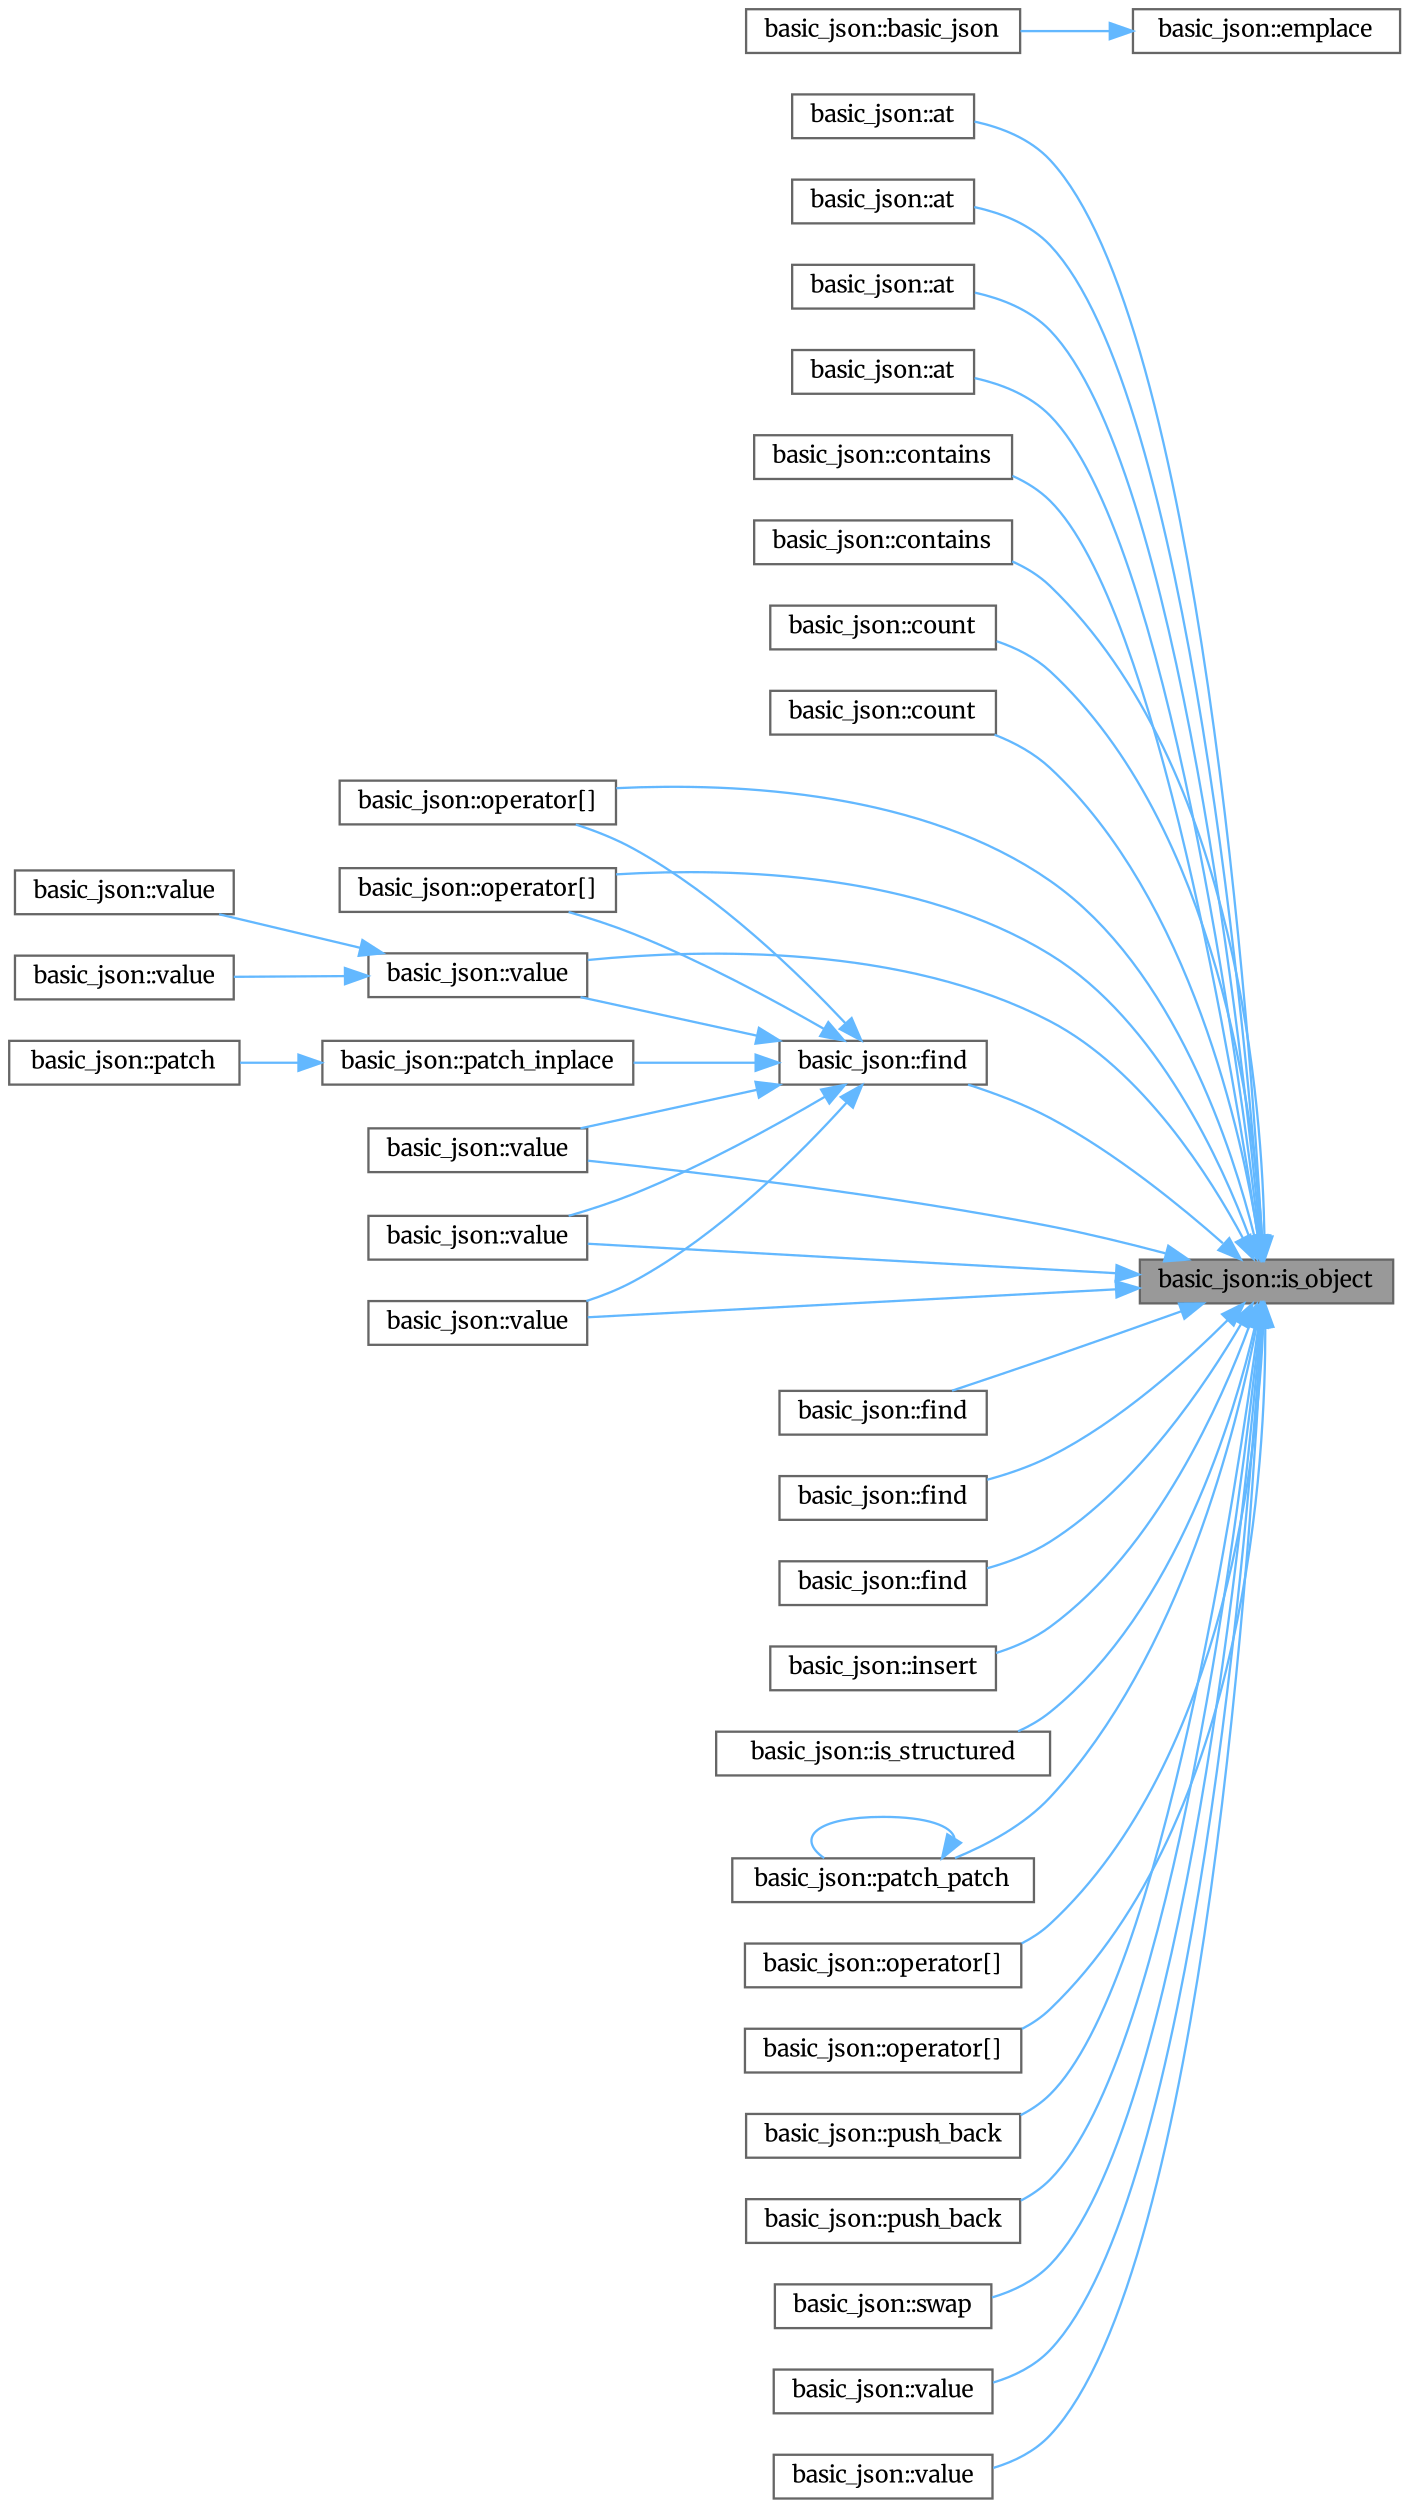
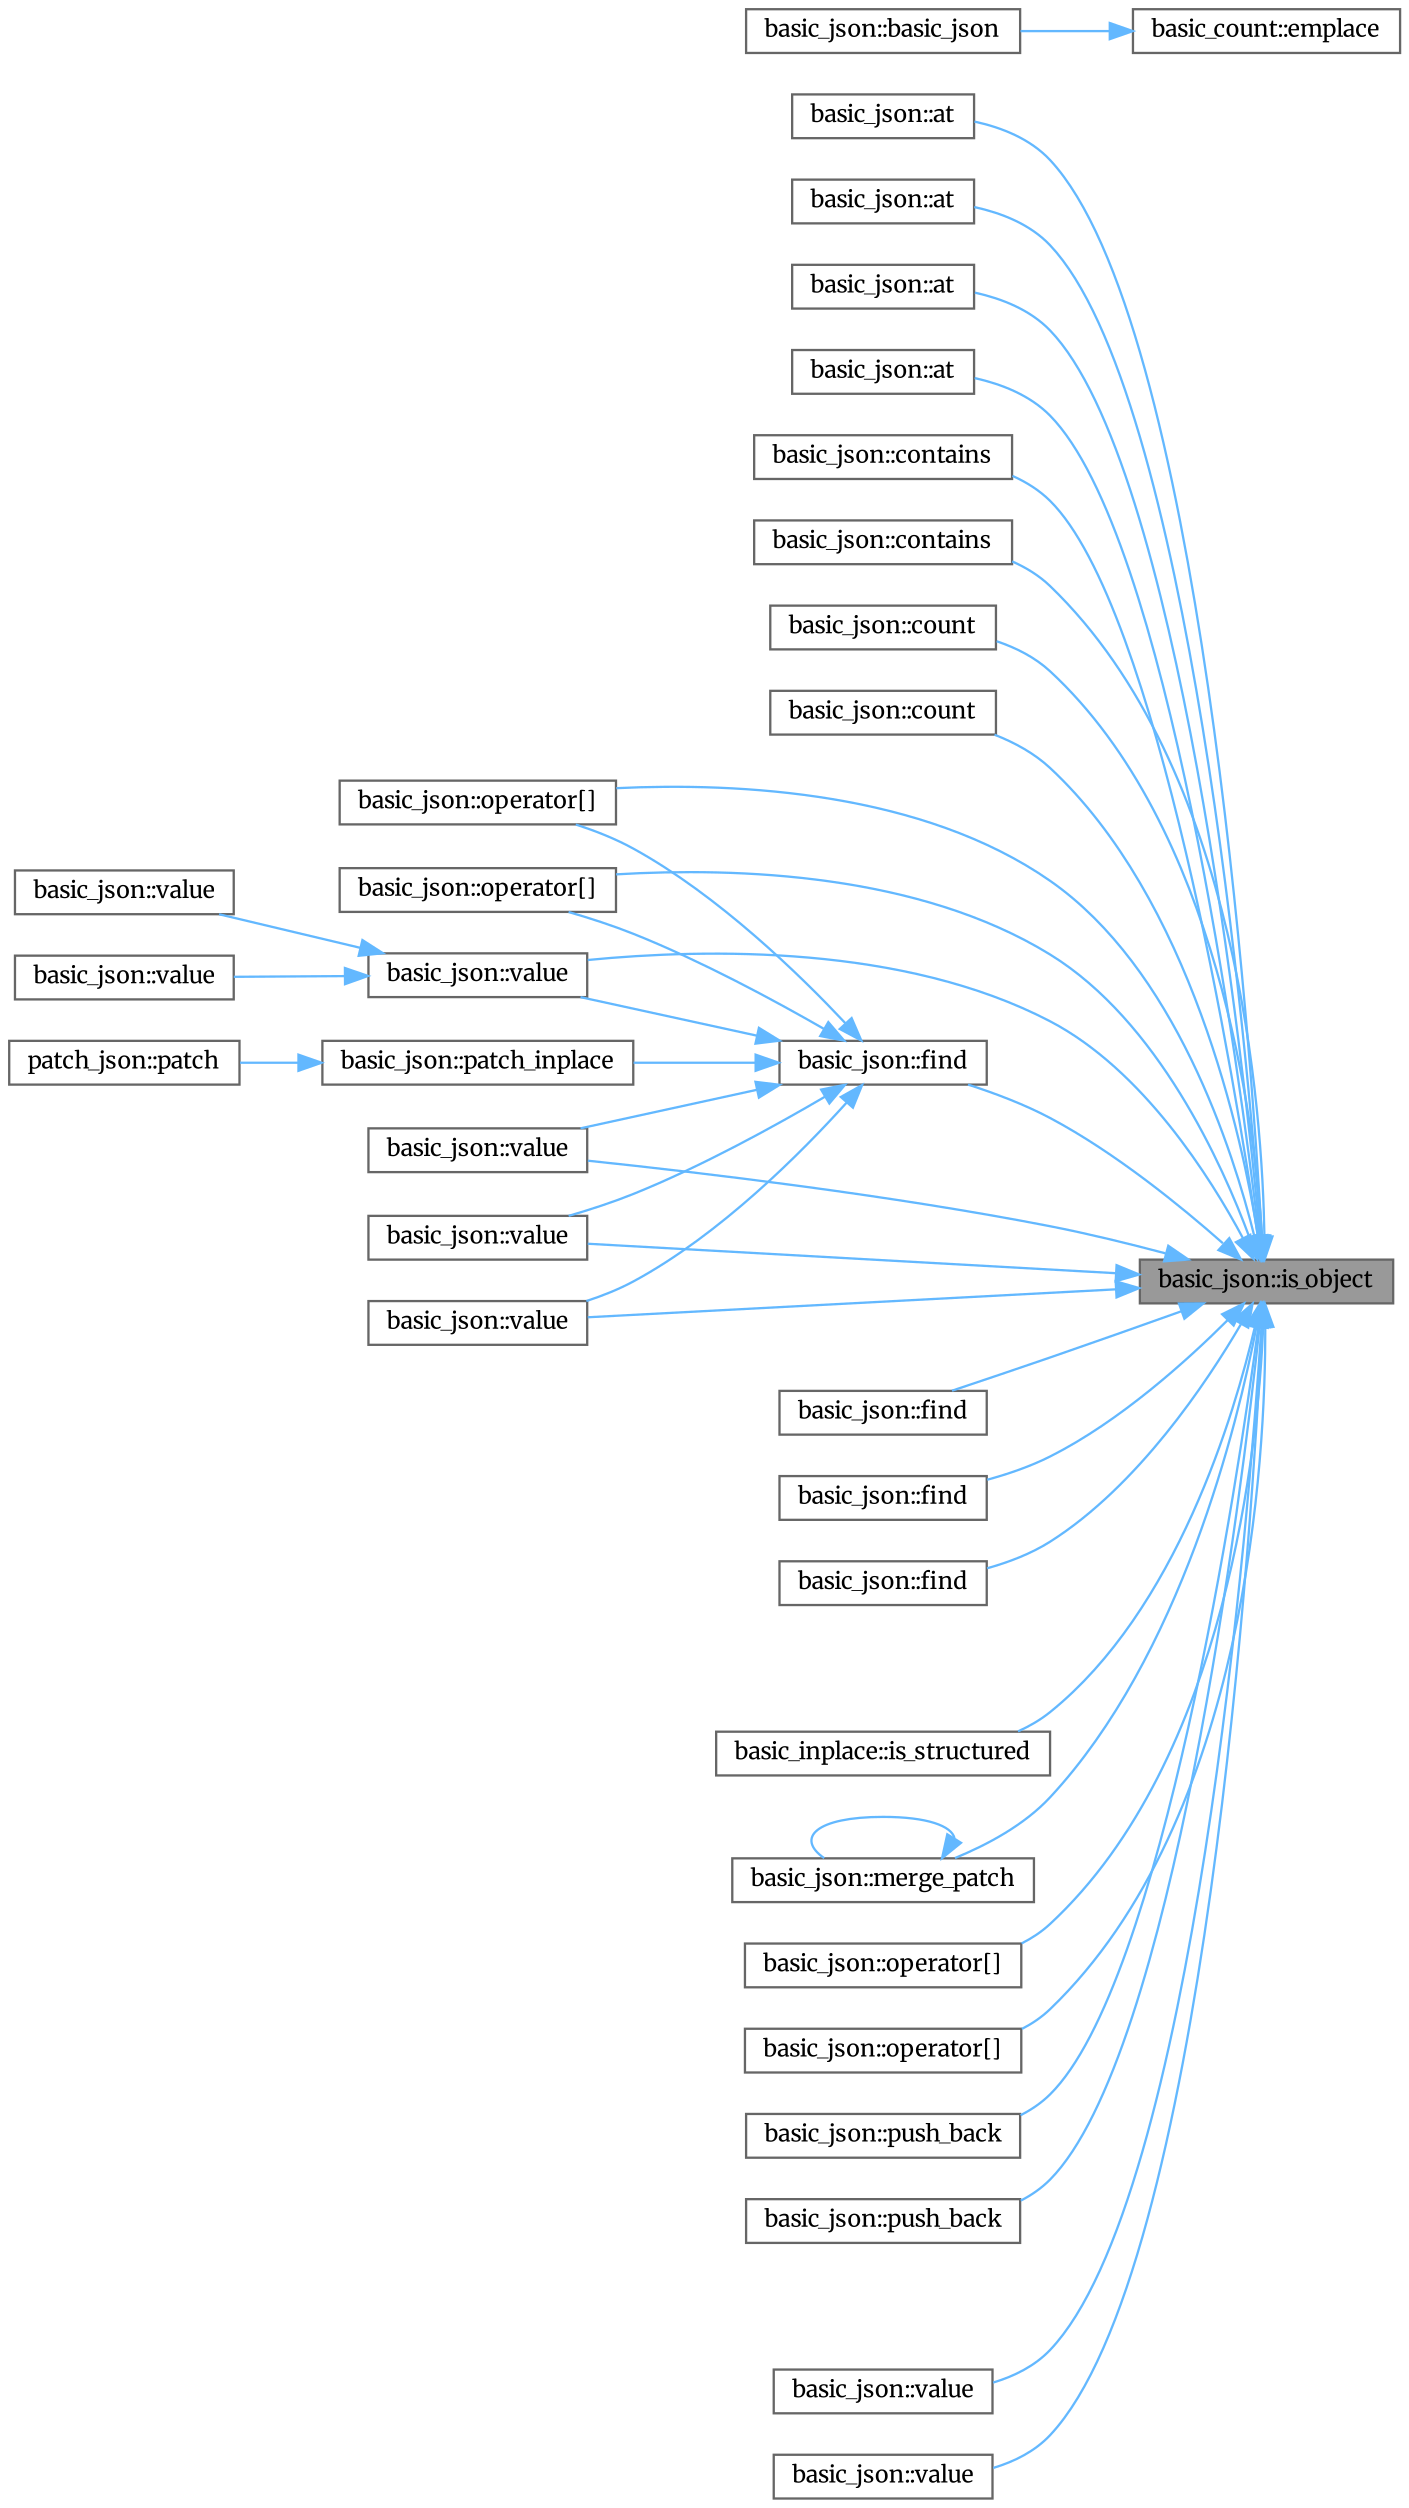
node "basic_json::emplace": label "basic_json::emplace" -> "basic_count::emplace"
node "basic_json::patch": label "basic_json::patch" -> "patch_json::patch"
node "basic_json::insert": removed
node "basic_json::is_structured": label "basic_json::is_structured" -> "basic_inplace::is_structured"
node "basic_json::patch_patch": label "basic_json::patch_patch" -> "basic_json::merge_patch"
node "basic_json::swap": removed
